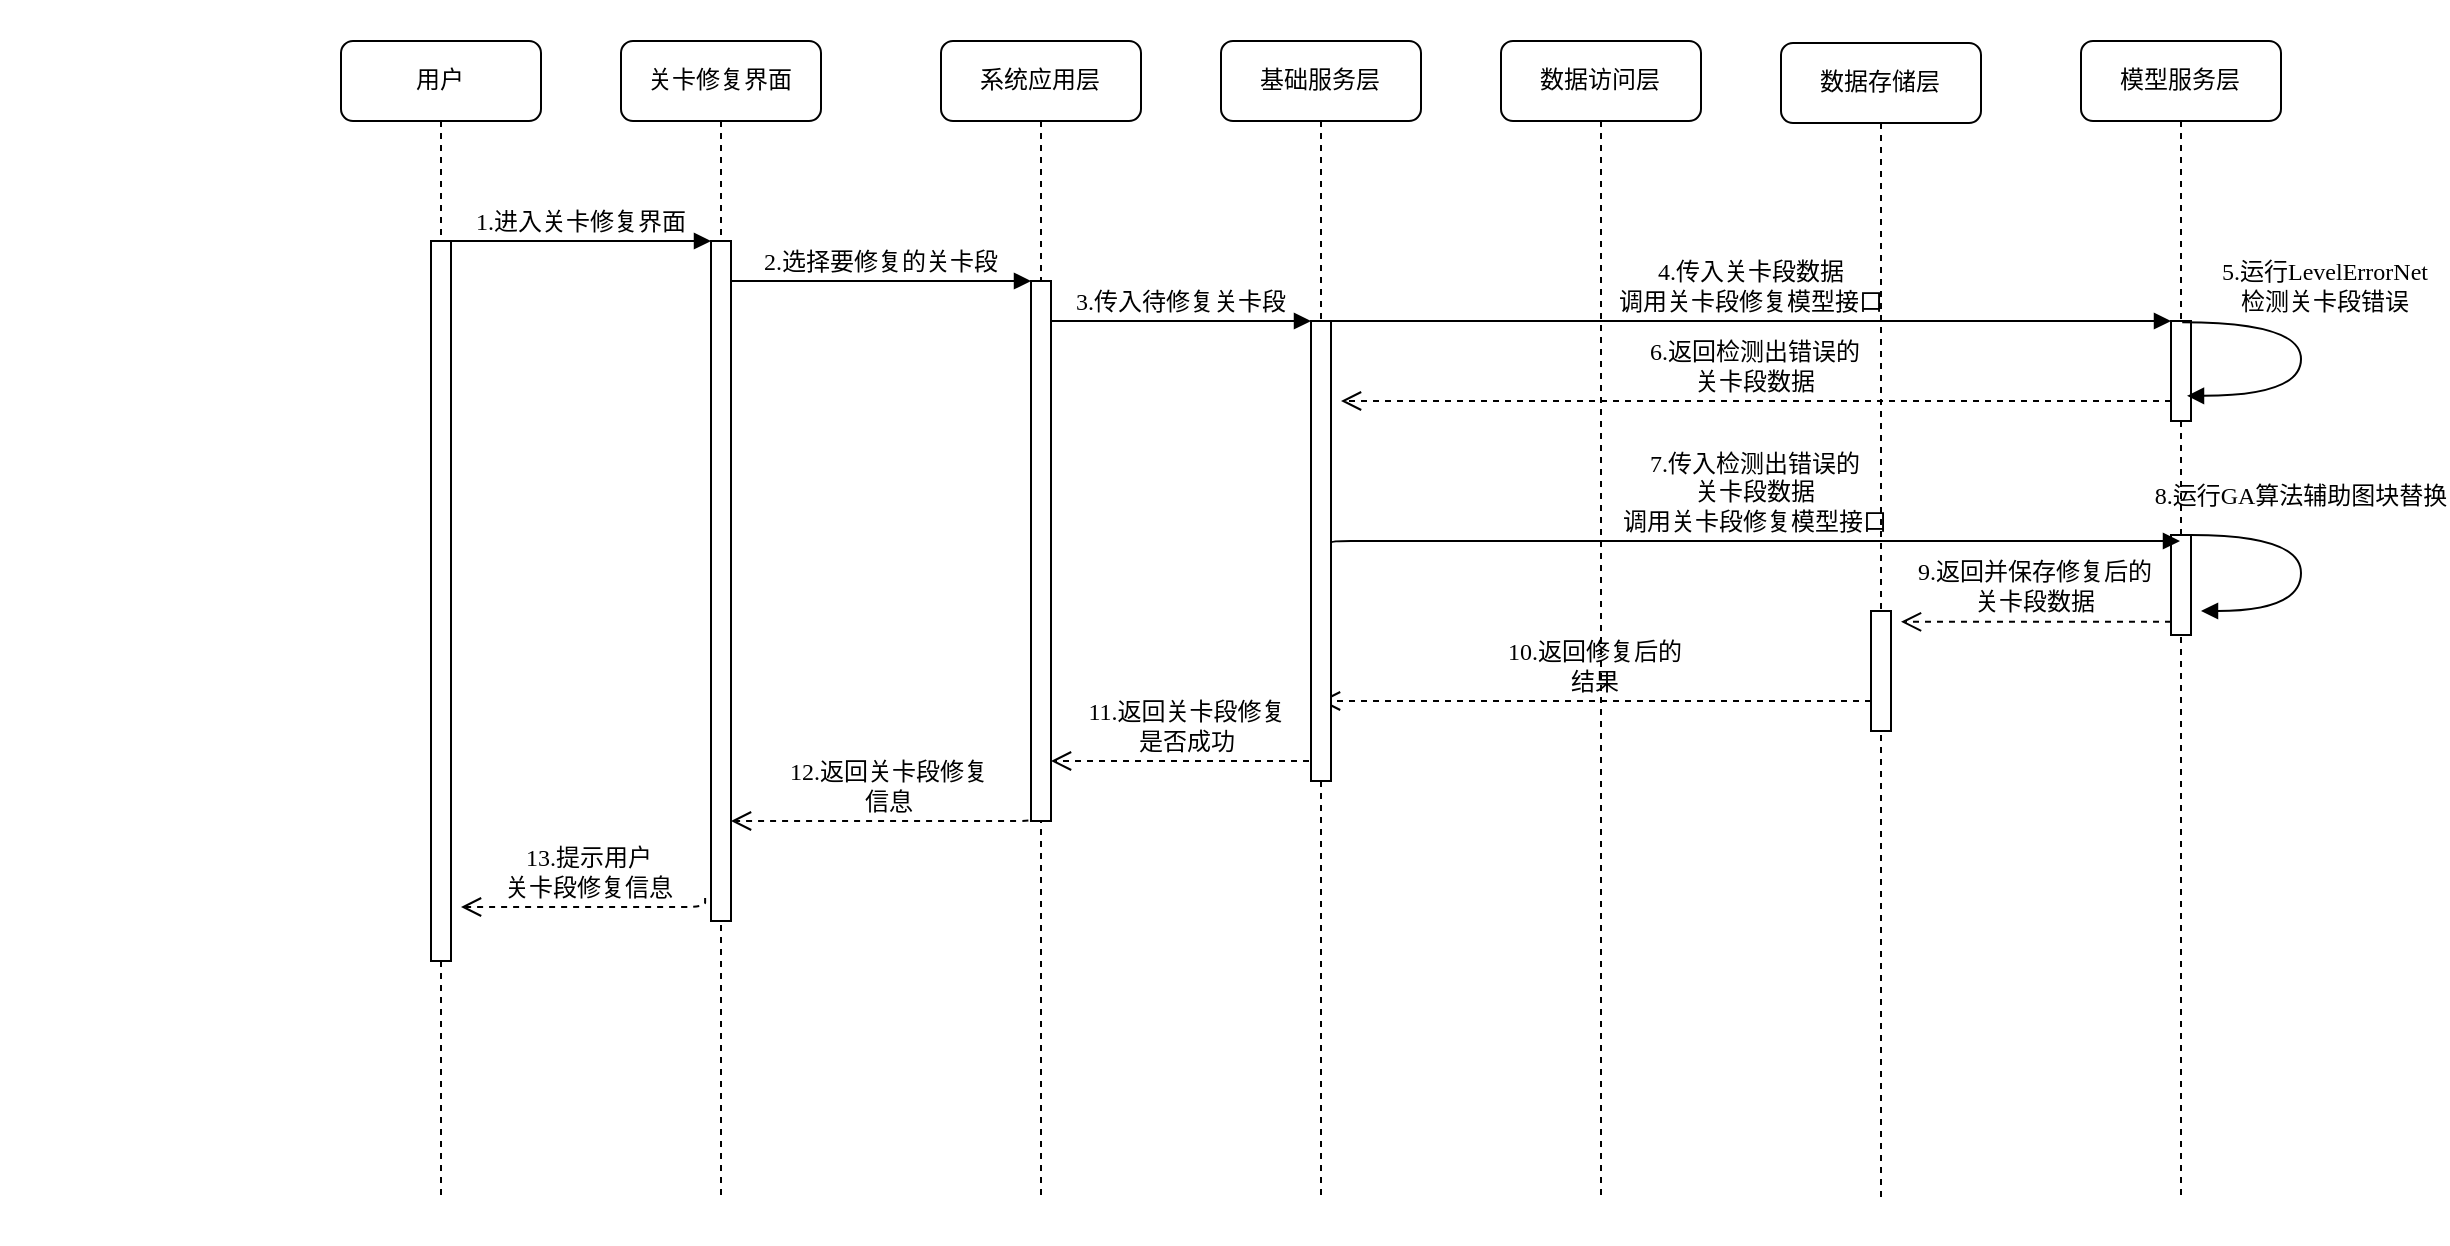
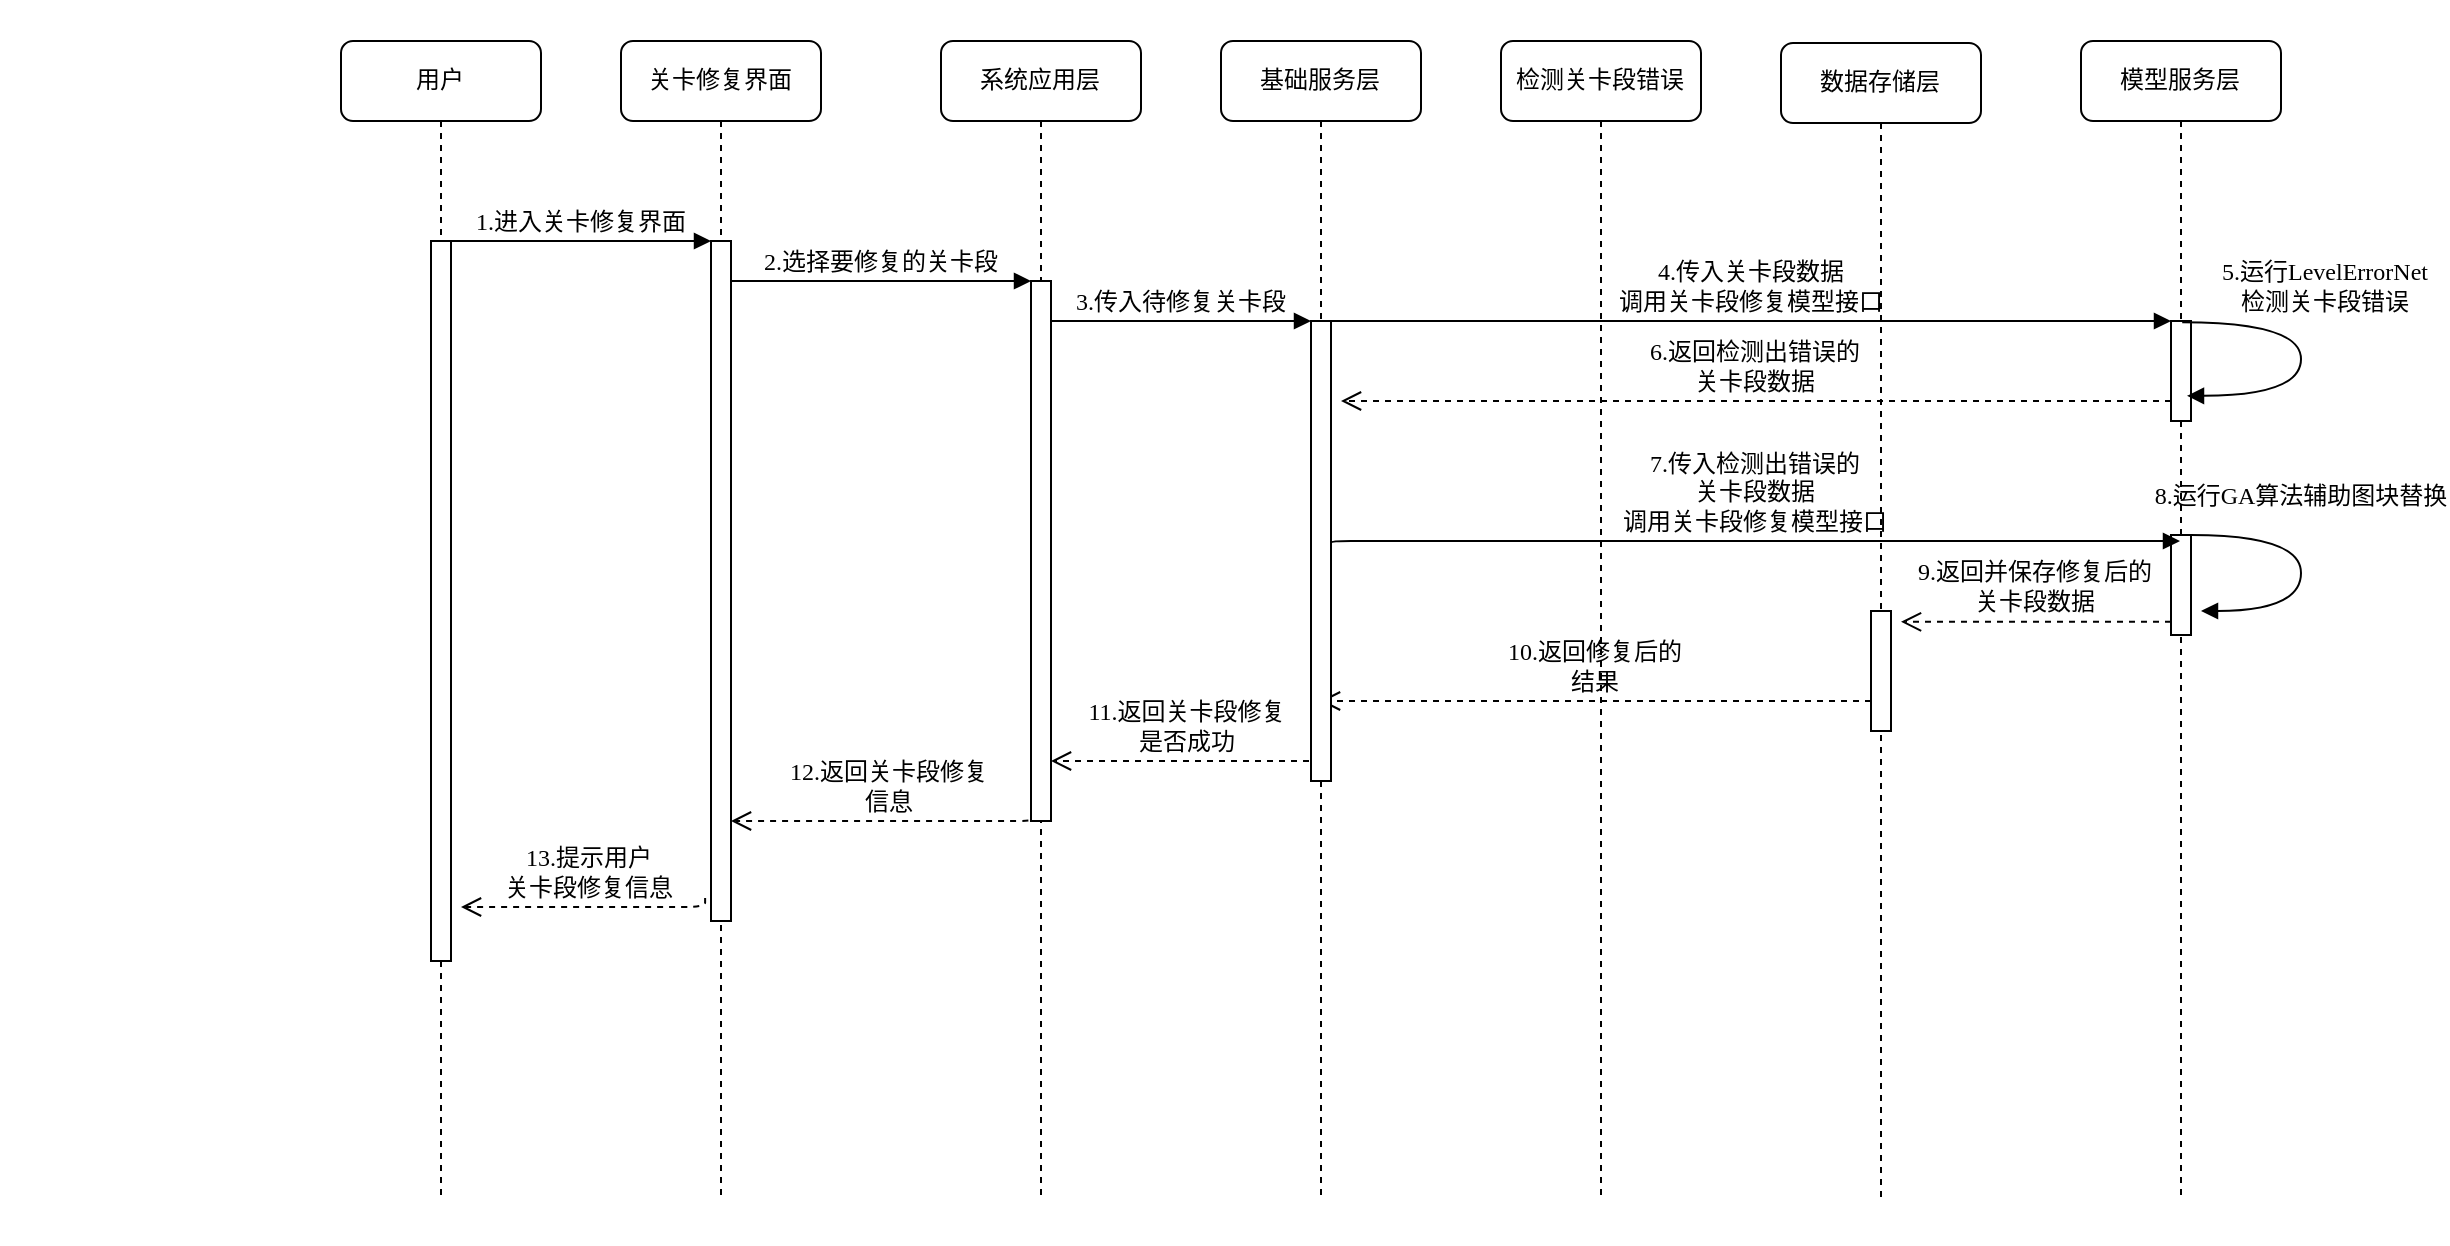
node "数据访问层": label "数据访问层" -> "检测关卡段错误"
